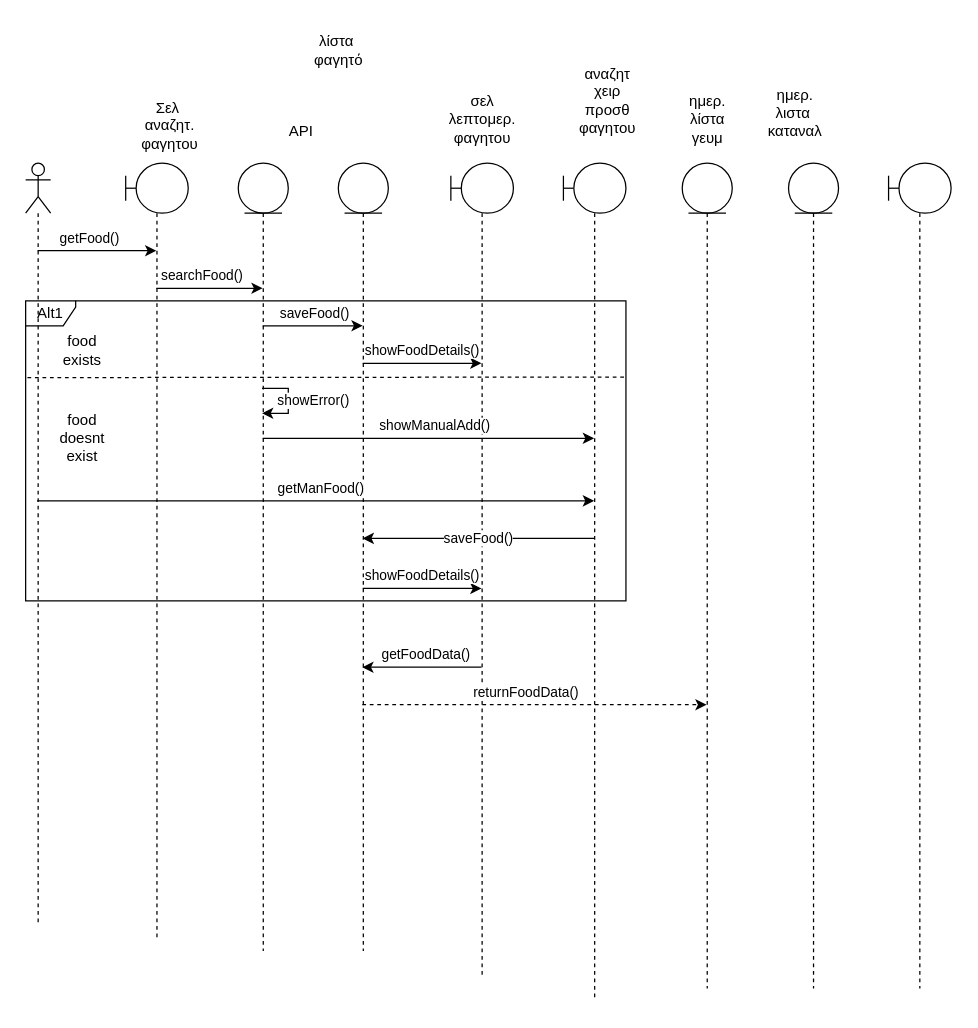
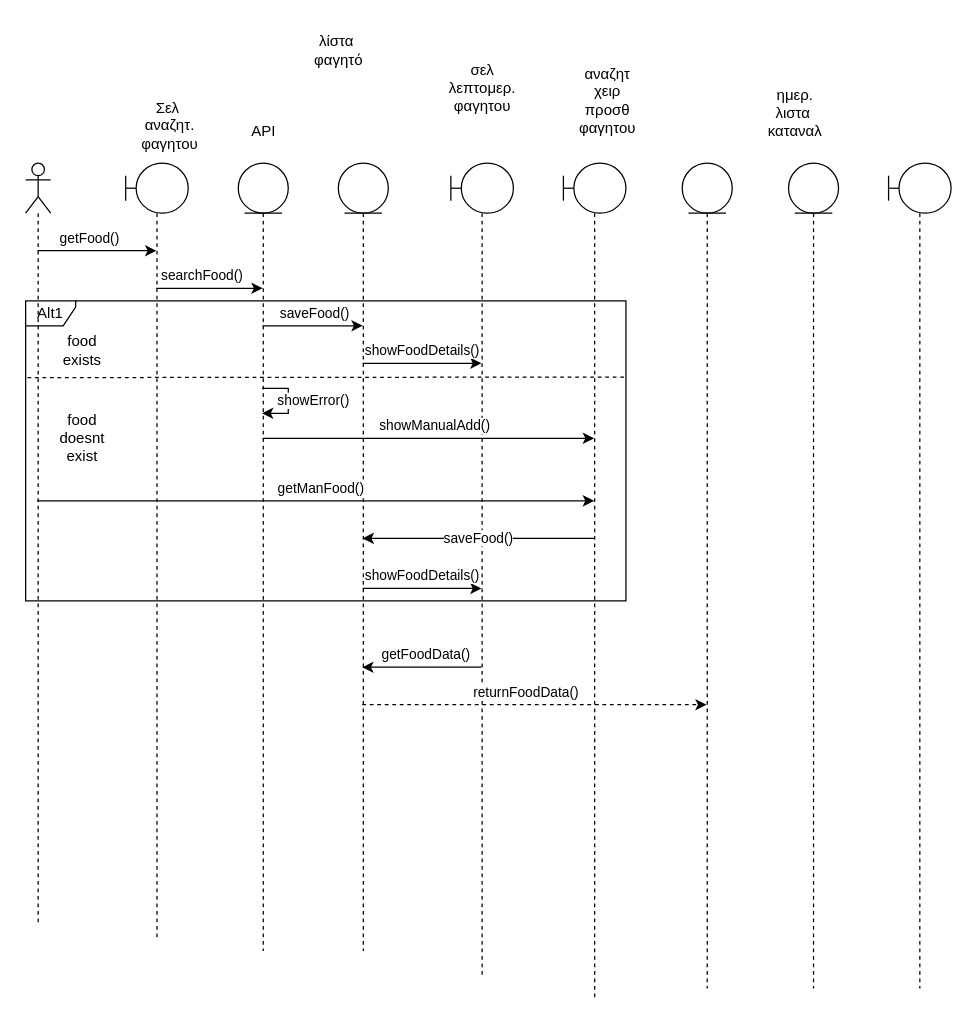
node "σελ λεπτομερ. φαγητου": moved (482, 119) -> (482, 88)
node "ημερ. λίστα γευμ": removed
node "API": moved (301, 132) -> (263, 132)
